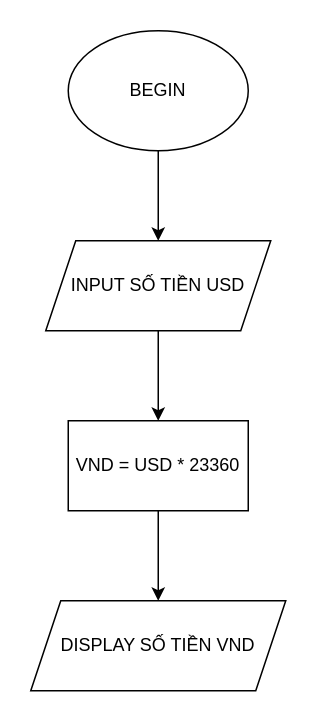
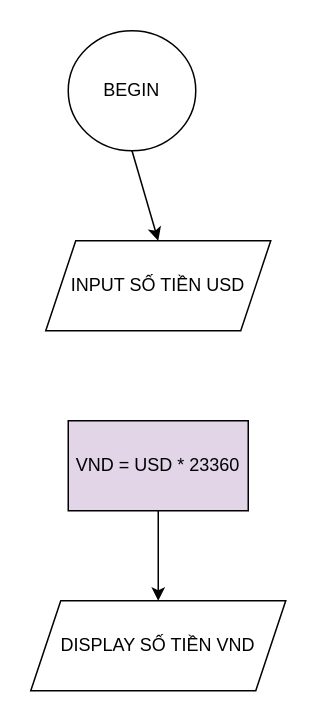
node "BEGIN": size 180x120 -> 128x120
edge "INPUT SỐ TIỀN USD" -> "VND = USD * 23360": removed
node "VND = USD * 23360": fillcolor #ffffff -> #e1d5e7
